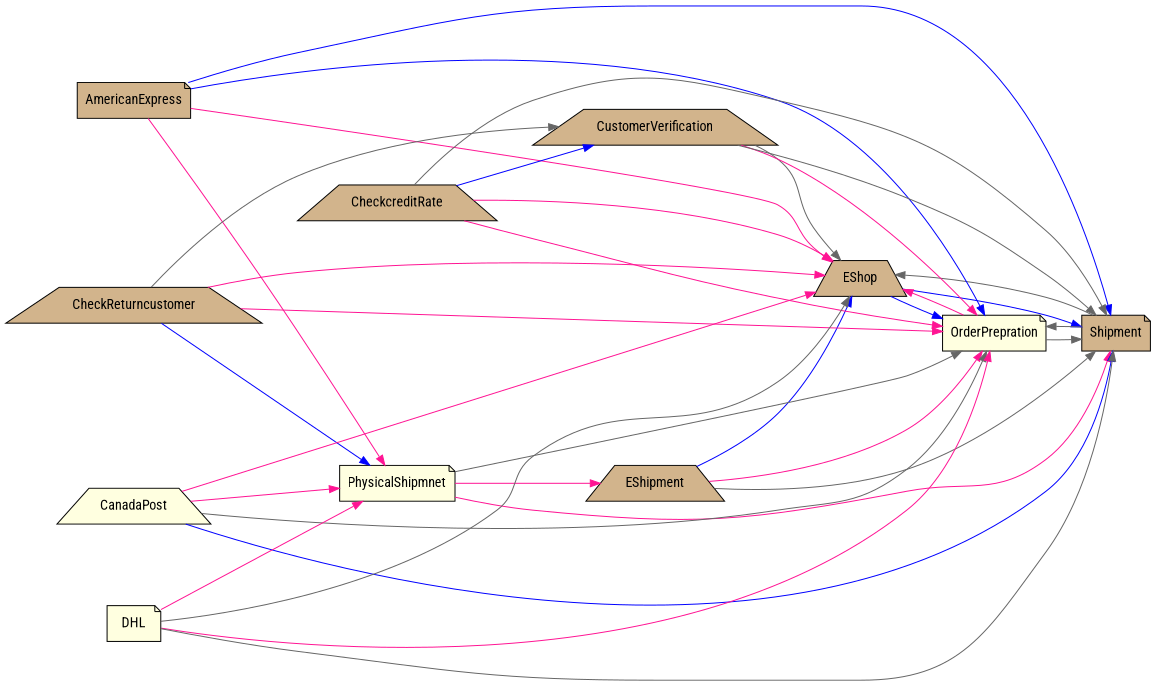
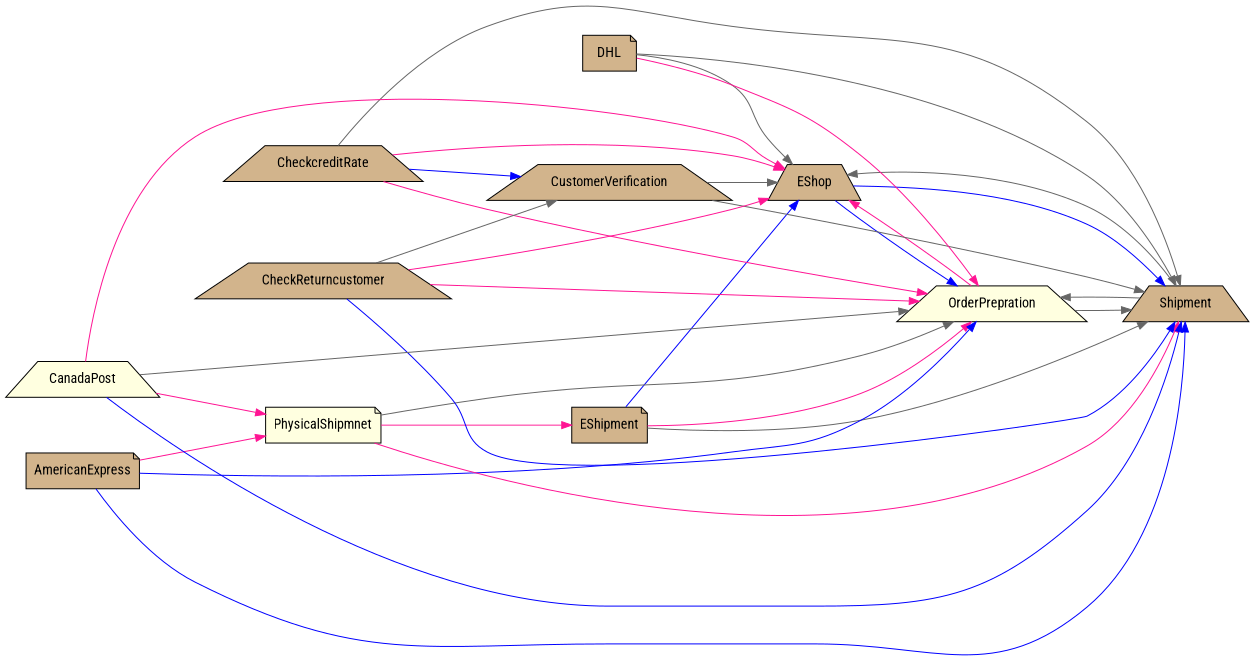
edge "AmericanExpress" -> "EShop": removed
edge "CustomerVerification" -> "OrderPrepration": removed
node "OrderPrepration": shape note -> trapezium
node "Shipment": shape note -> trapezium
edge "CheckReturncustomer" -> "PhysicalShipmnet": now "CheckReturncustomer" -> "Shipment"
node "EShipment": shape trapezium -> note
edge "DHL" -> "PhysicalShipmnet": removed
node "DHL": fillcolor lightyellow -> tan
